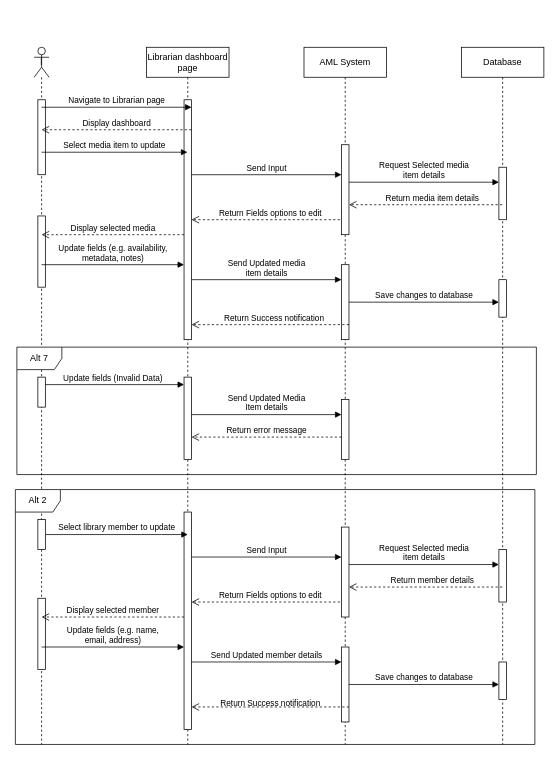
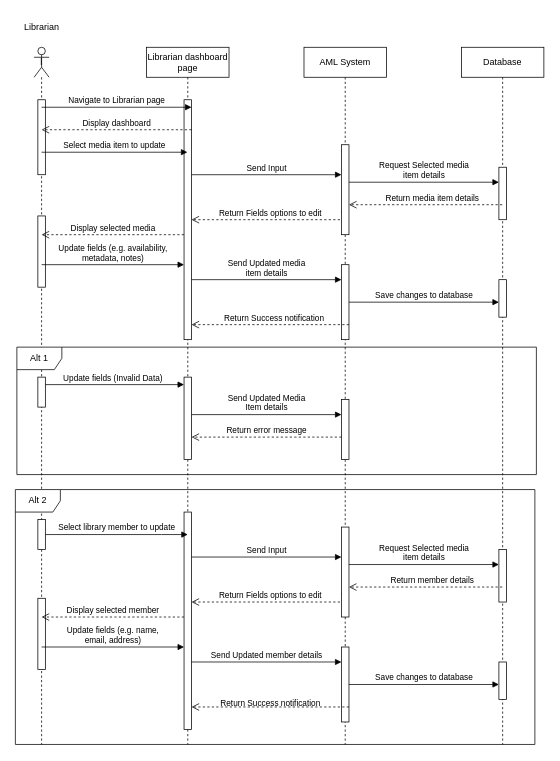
node "Librarian": added
node "Alt 7": label "Alt 7" -> "Alt 1"
